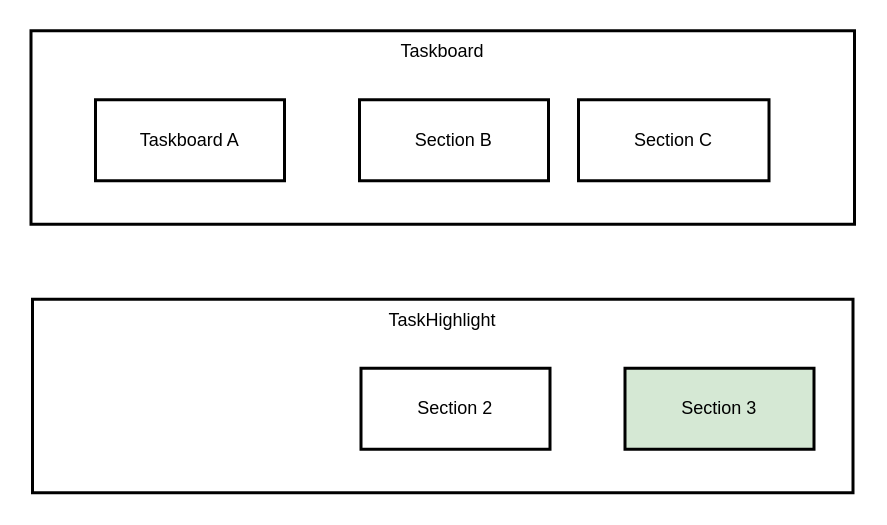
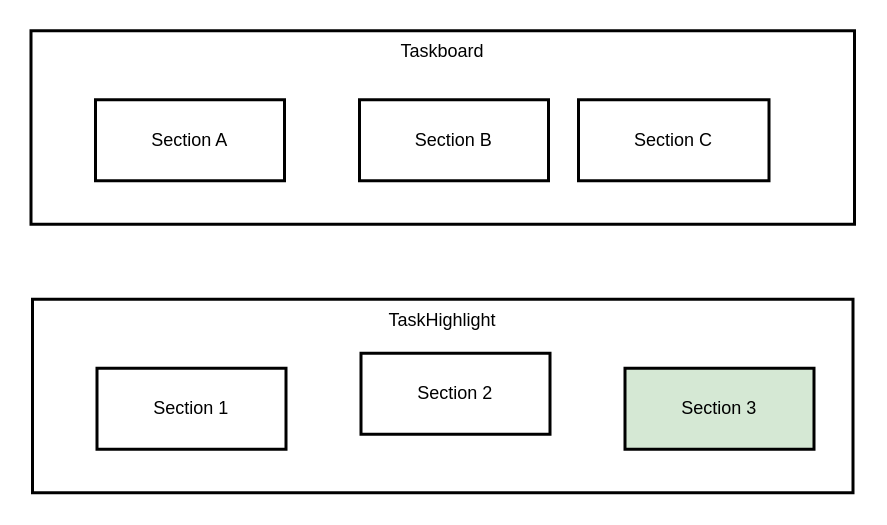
node "Taskboard A": label "Taskboard A" -> "Section A"
node "Section 1": added
node "Section 2": moved (455, 409) -> (455, 394)
